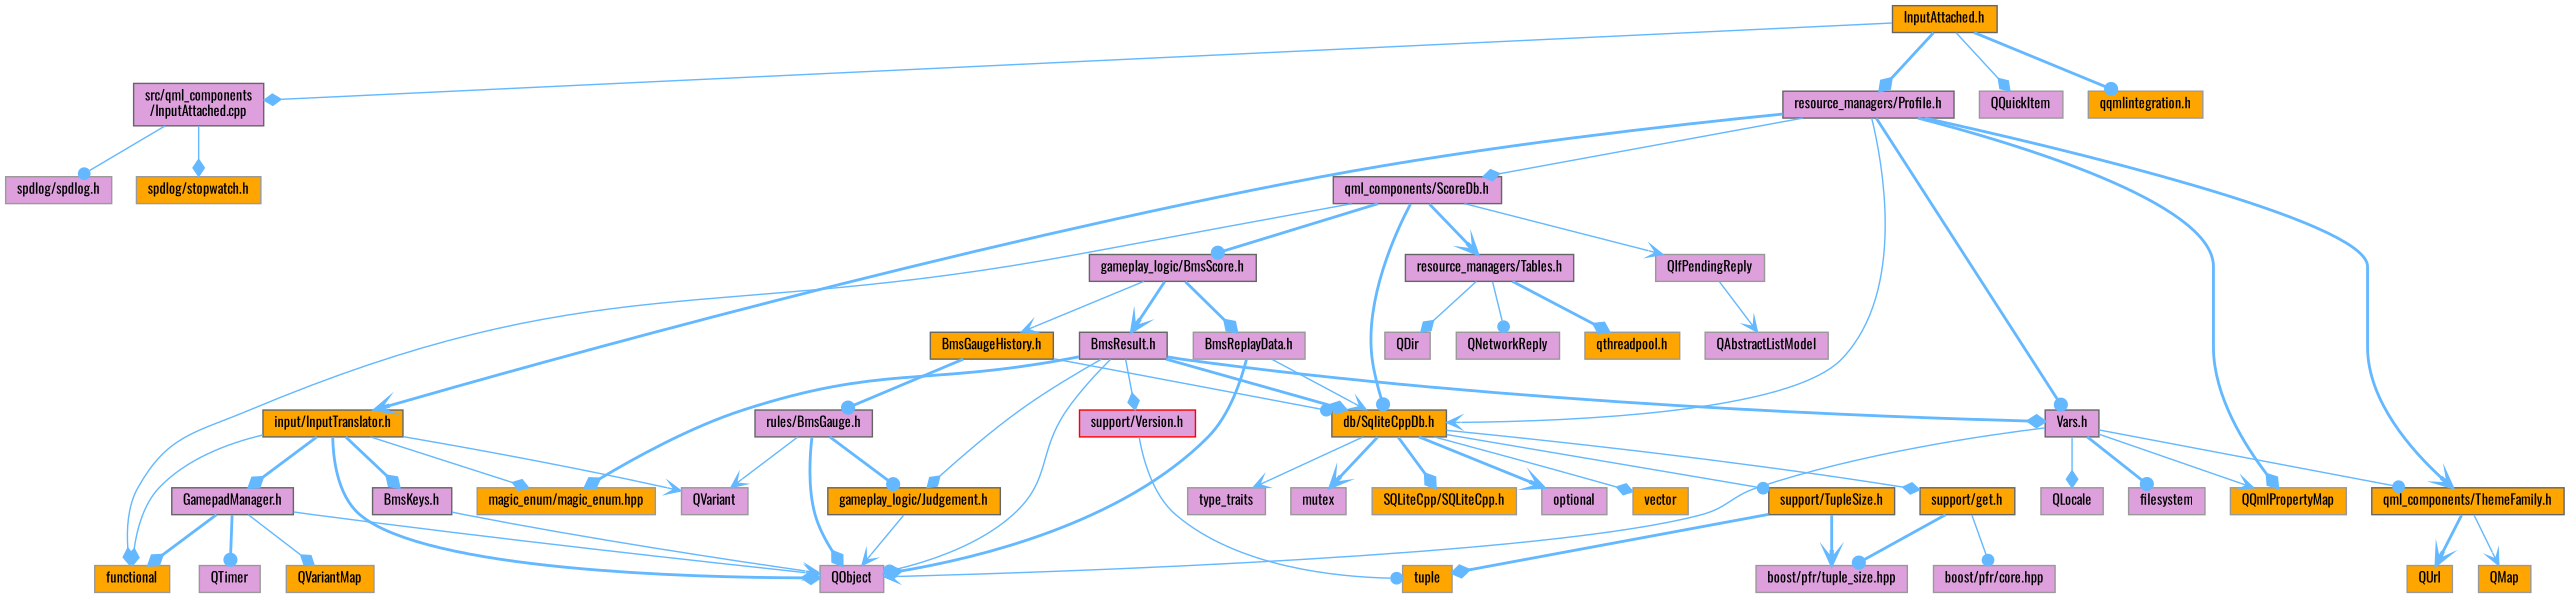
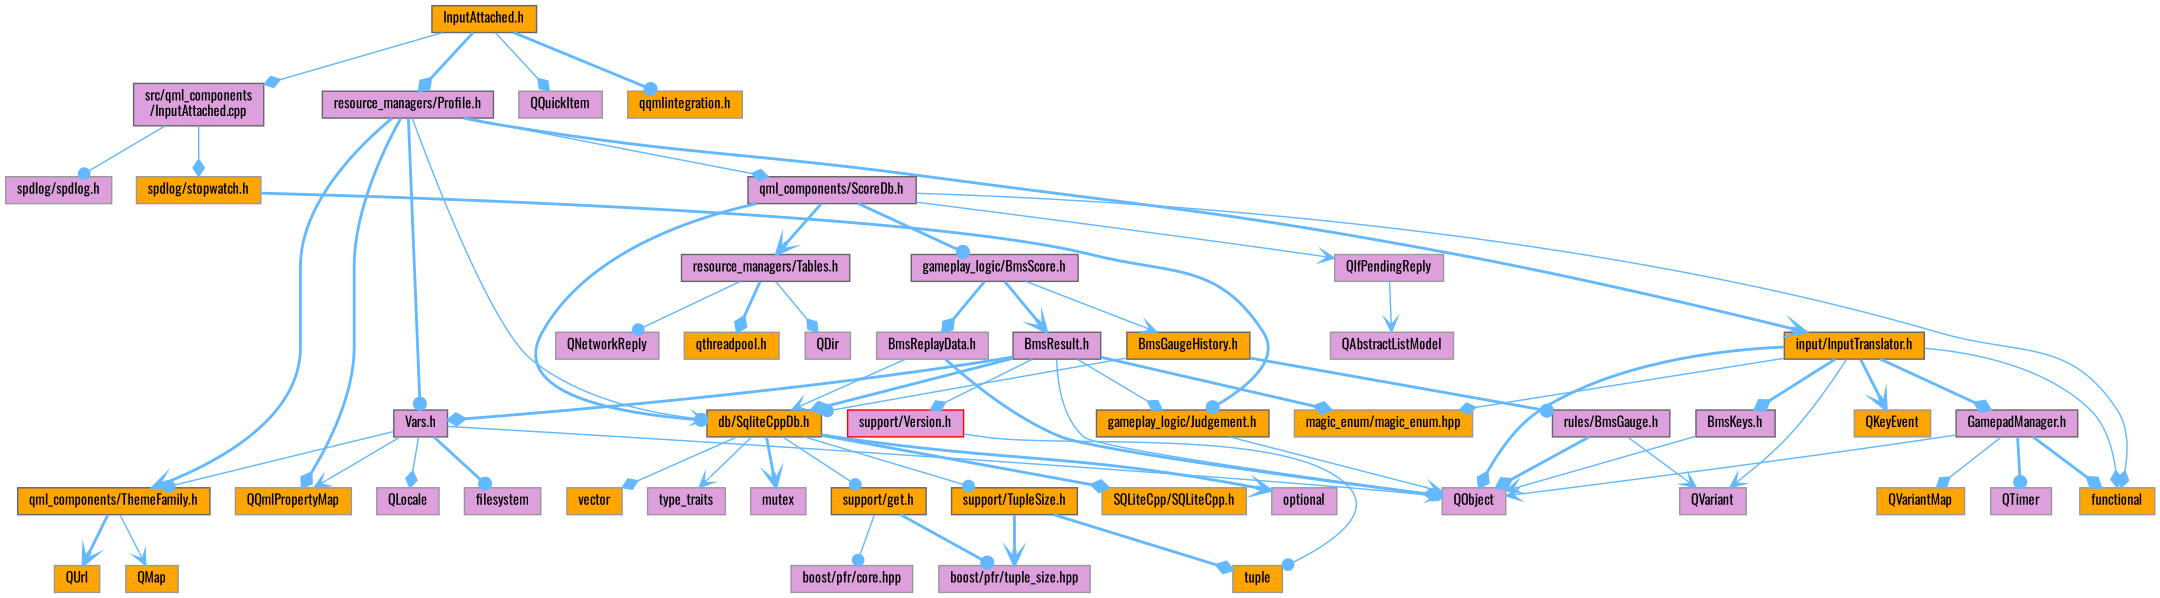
node "QKeyEvent": added
edge "db/SqliteCppDb.h" -> "support/get.h": arrowhead diamond -> dot
edge "rules/BmsGauge.h" -> "gameplay_logic/Judgement.h": now "spdlog/stopwatch.h" -> "gameplay_logic/Judgement.h"
